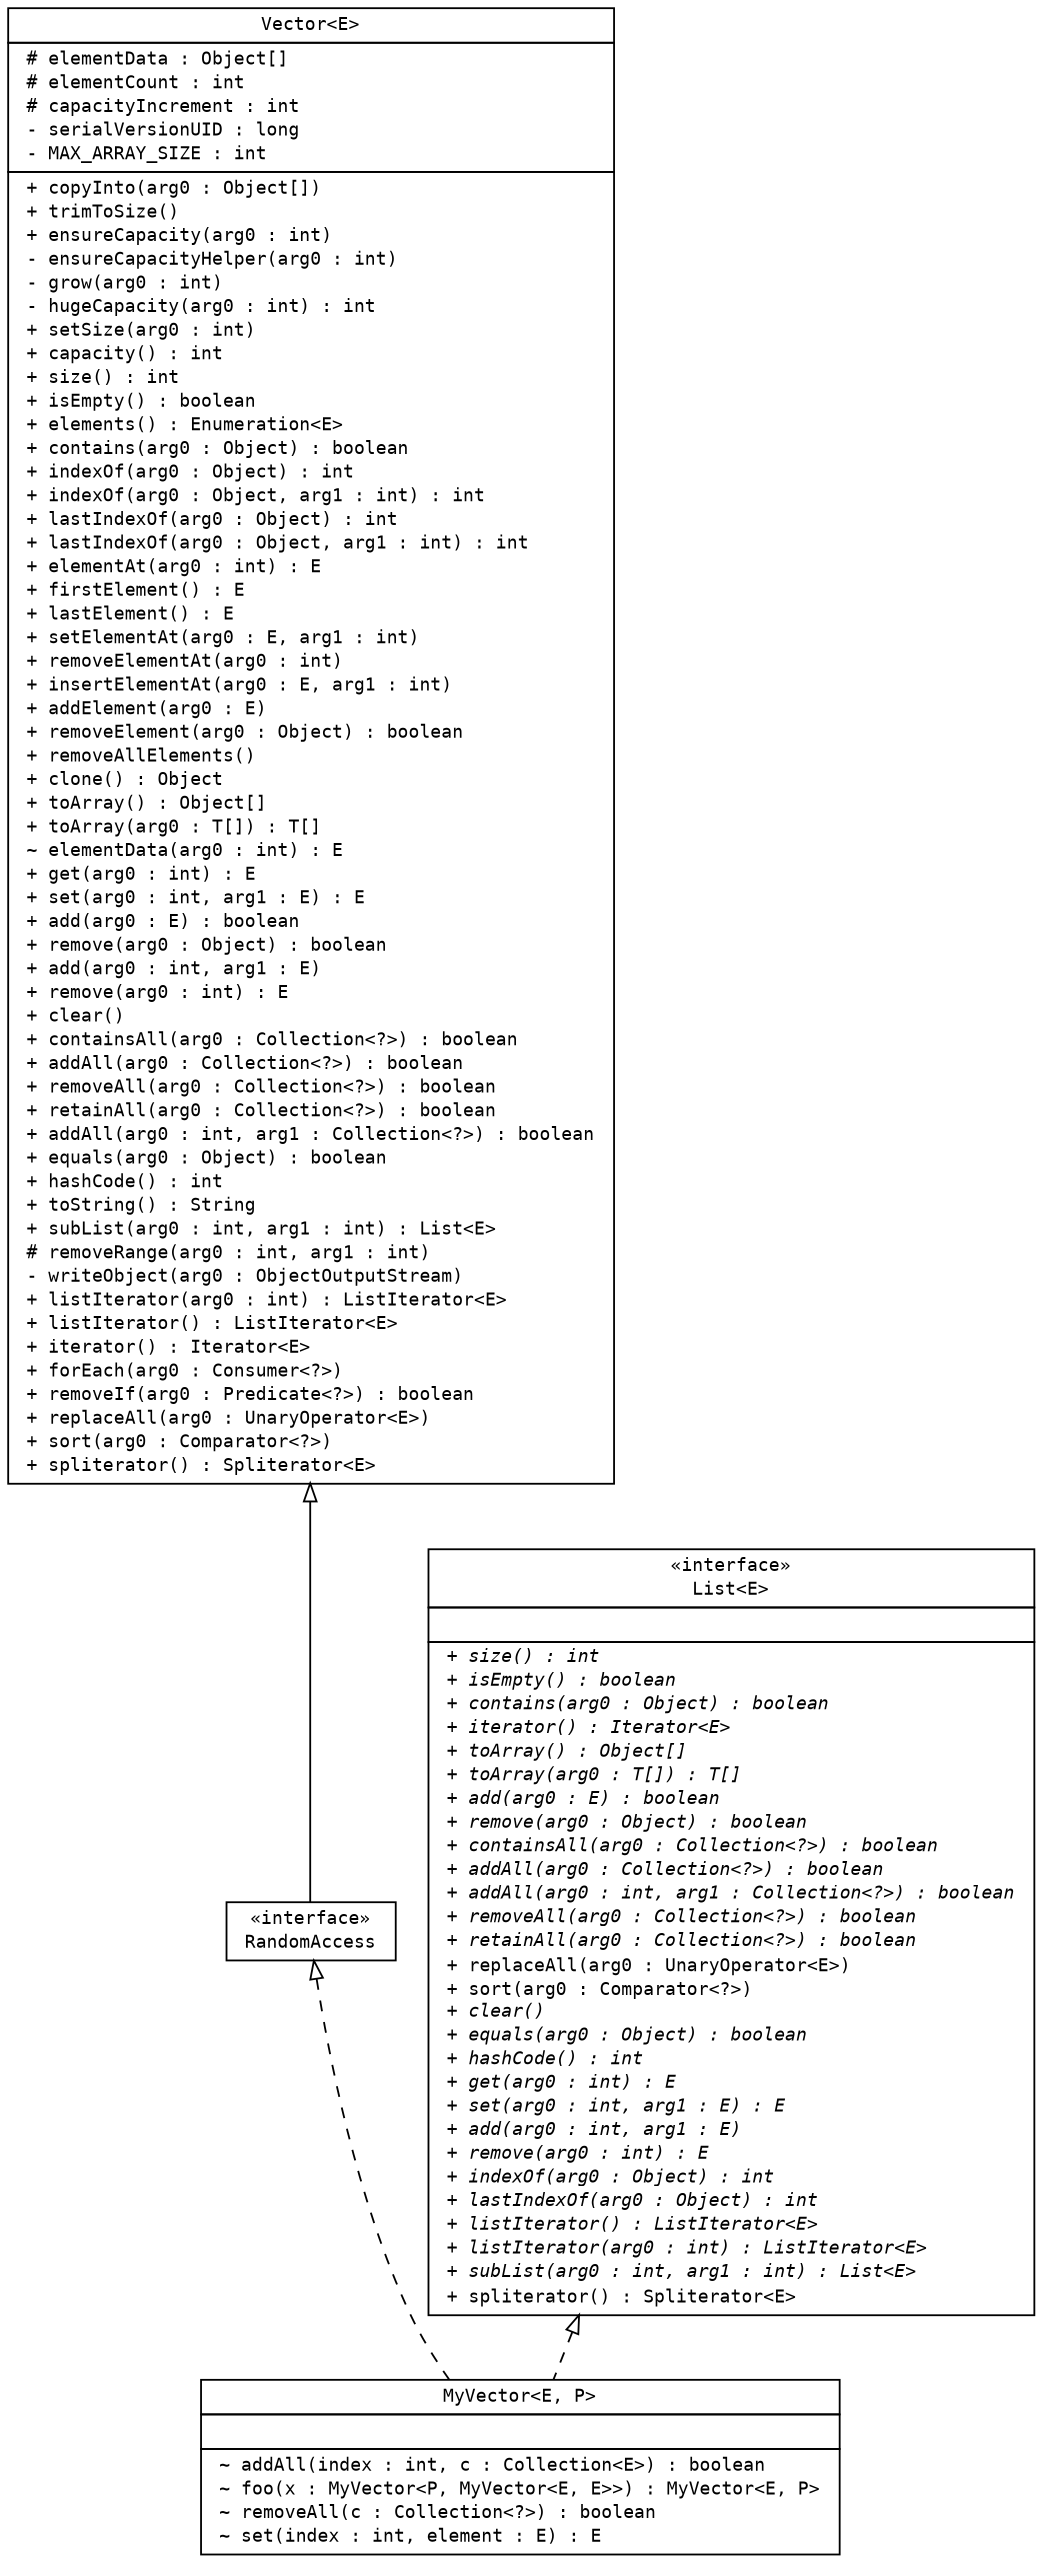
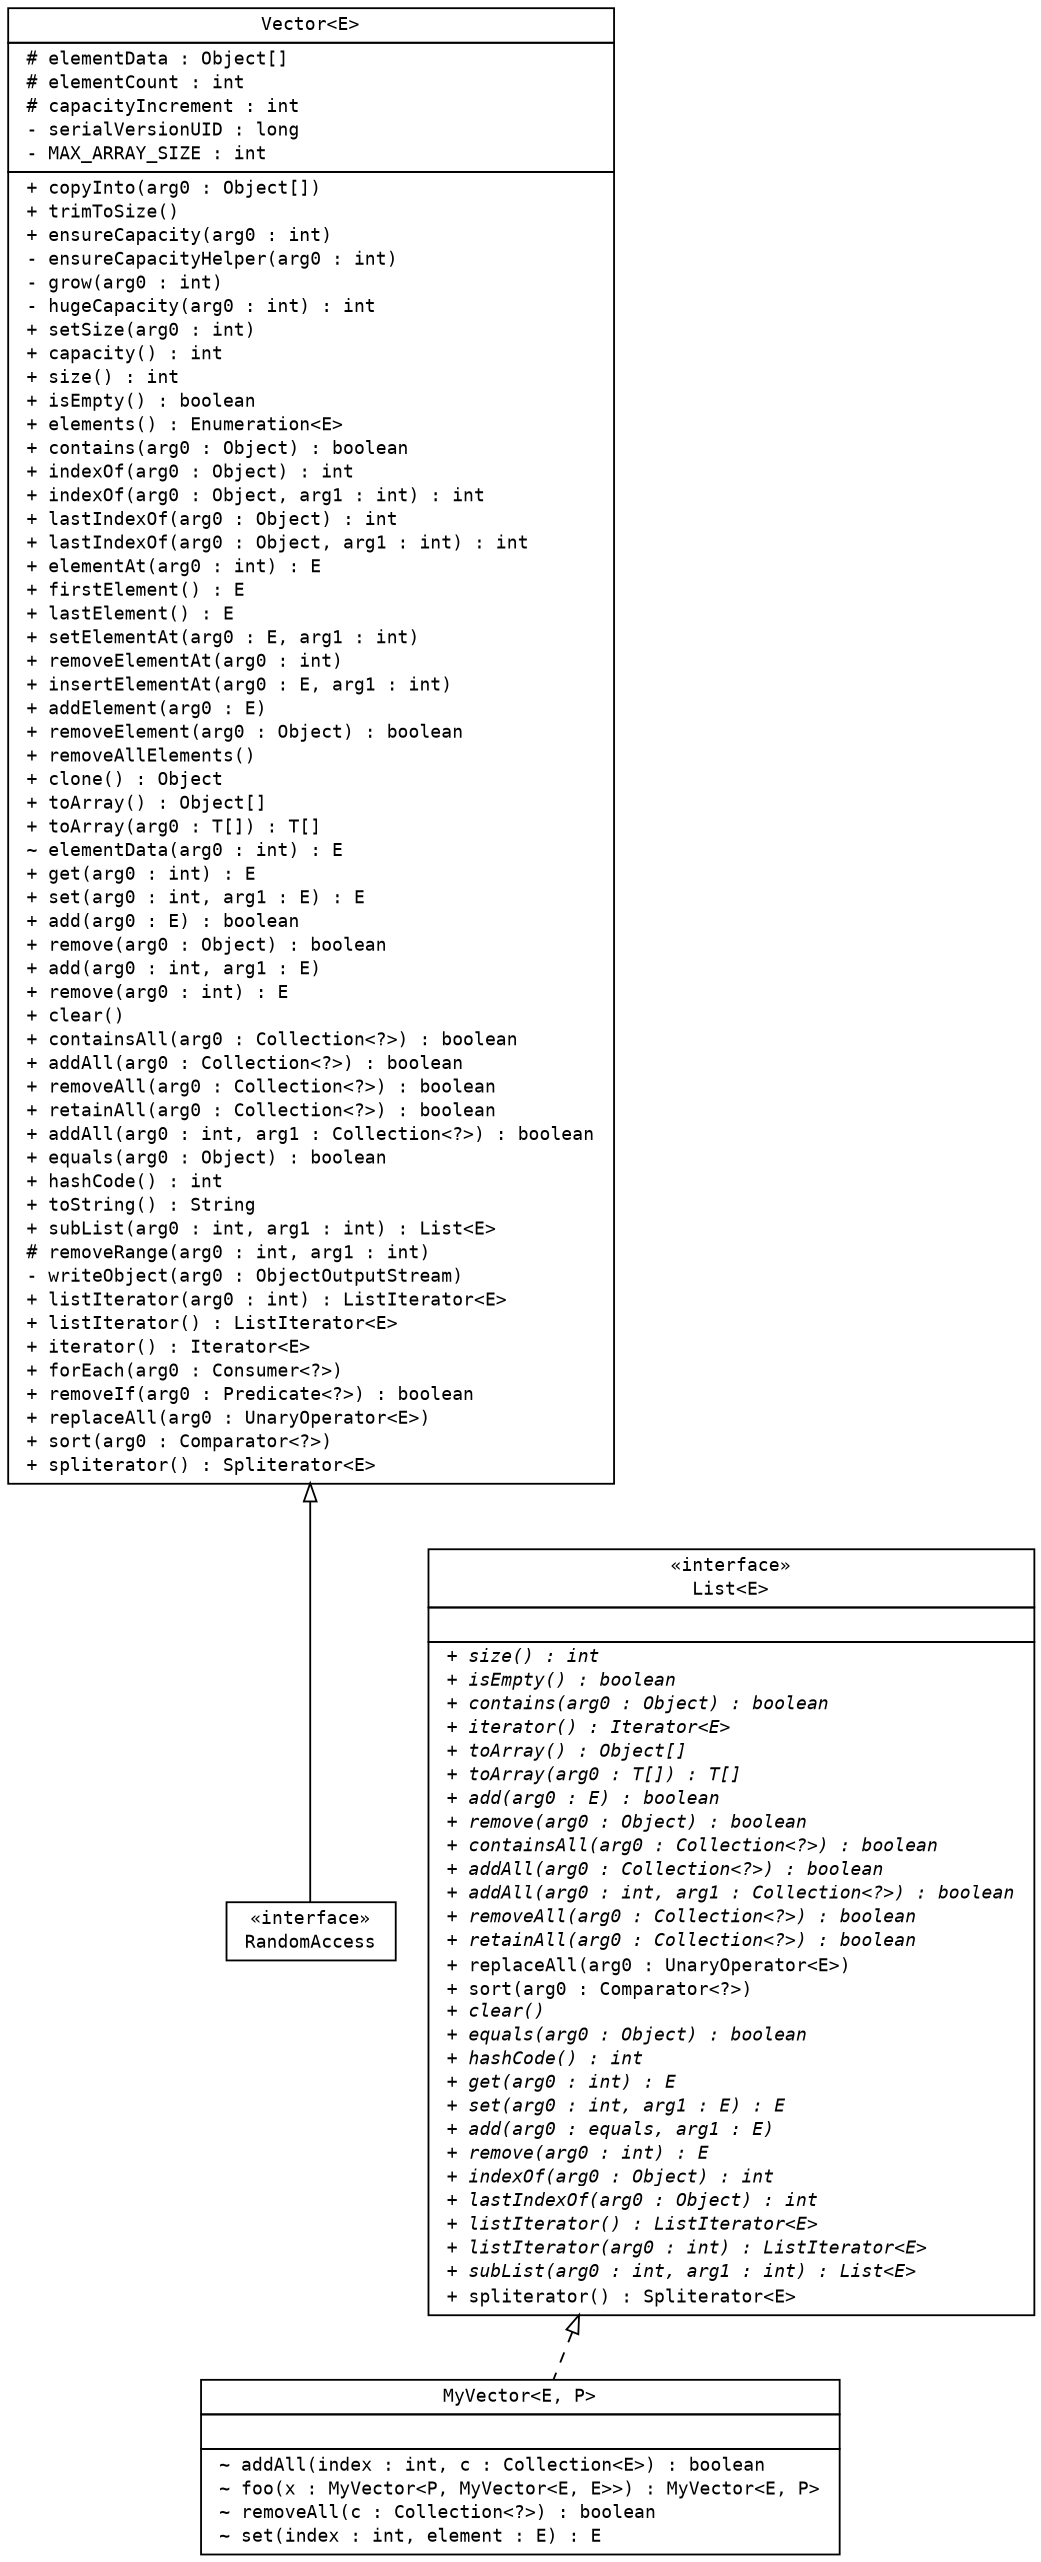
node "List<E>": text "+ add(arg0 : int, arg1 : E)" -> "+ add(arg0 : equals, arg1 : E)"
edge "MyVector<E, P>" -> "RandomAccess": removed
